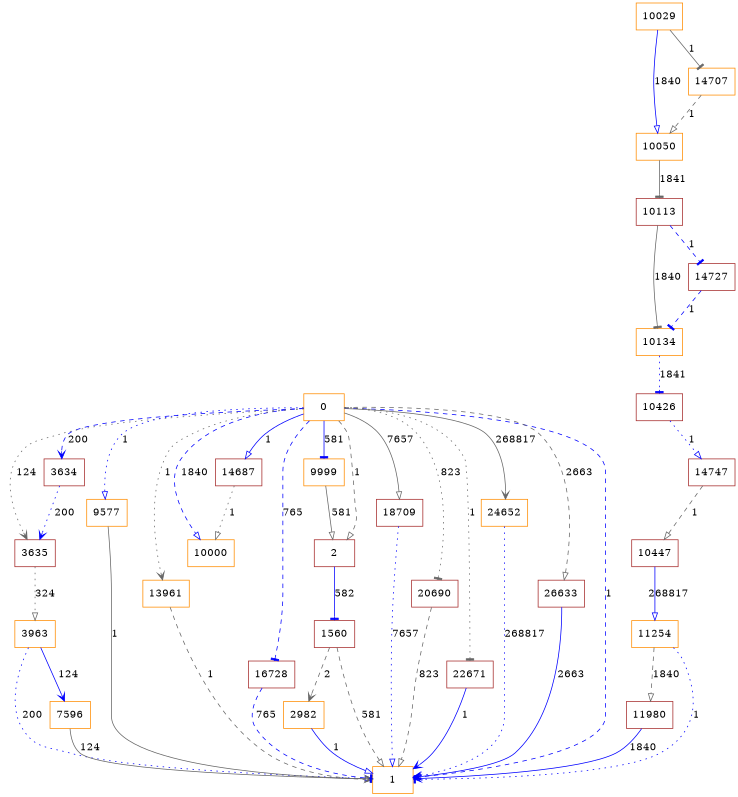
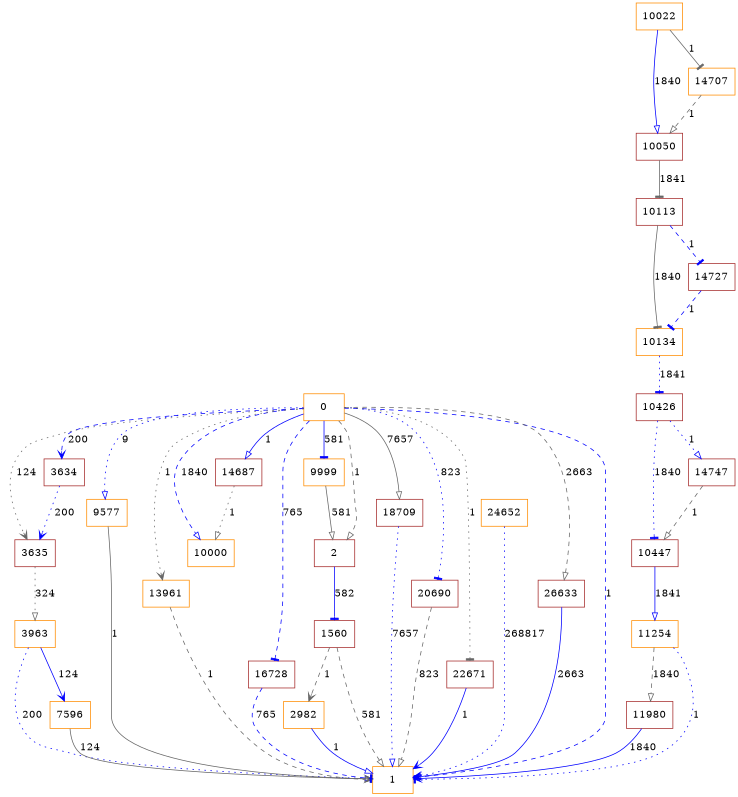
node "10029": label "10029" -> "10022"
node "10050": color darkorange -> brown
edge "0" -> "24652": removed, label "268817"
edge "0" -> "9577": label "1" -> "9"
edge "0" -> "20690": color gray40 -> blue
edge "10426" -> "10447": added, label "1840"
edge "10447" -> "11254": label "268817" -> "1841"
edge "1560" -> "2982": label "2" -> "1"
